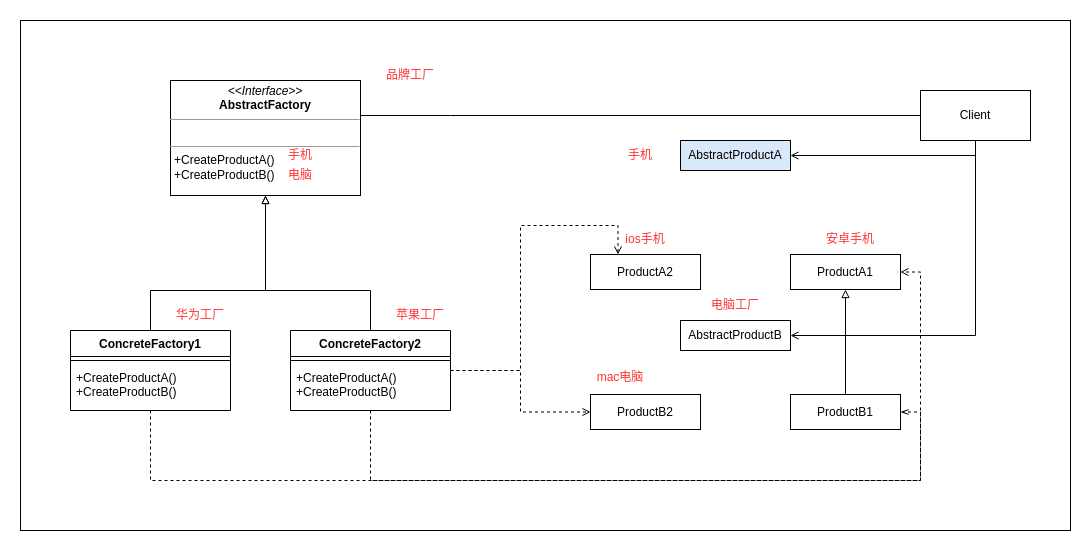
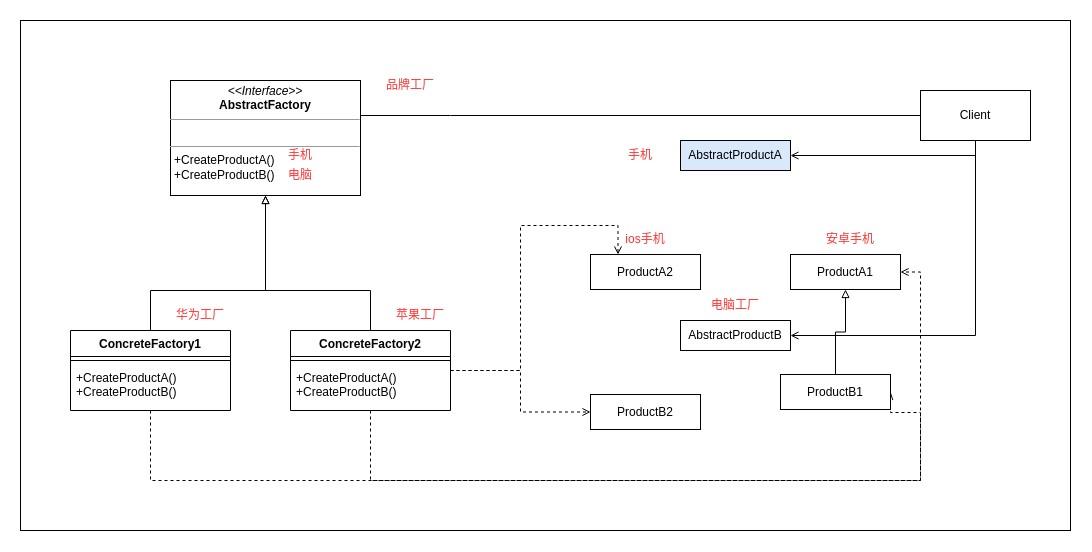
node "品牌工厂": moved (411, 76) -> (411, 86)
node "mac电脑": removed
node "ProductB1": moved (846, 412) -> (836, 392)
